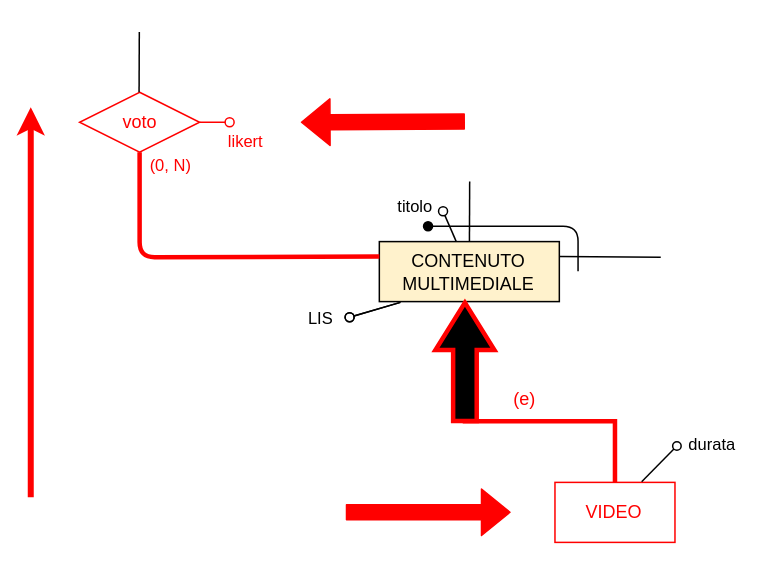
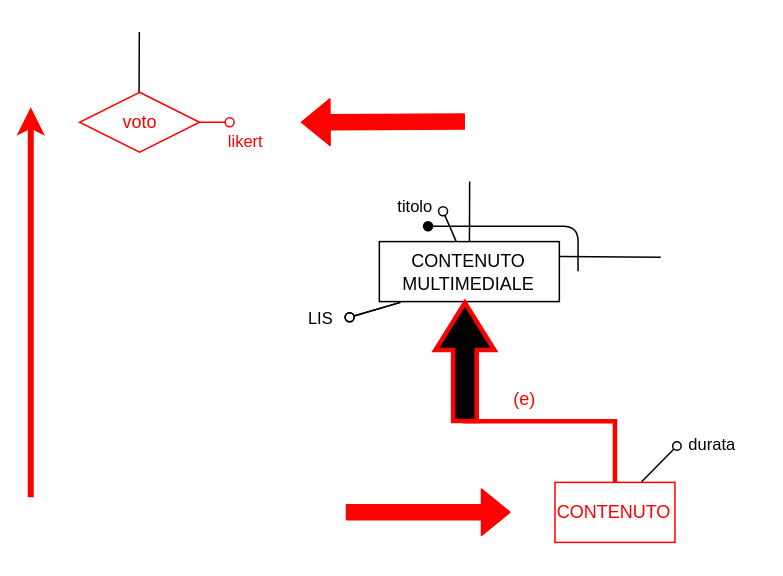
edge "voto" -- "CONTENUTO MULTIMEDIALE": removed, label "(0, N)"
node "CONTENUTO MULTIMEDIALE": fillcolor #fff2cc -> #ffffff
node "VIDEO": label "VIDEO" -> "CONTENUTO"
